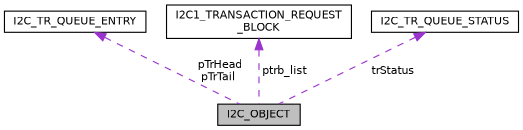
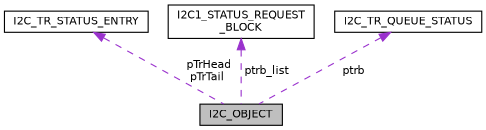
node "I2C_TR_QUEUE_ENTRY": label "I2C_TR_QUEUE_ENTRY" -> "I2C_TR_STATUS_ENTRY"
node "I2C1_TRANSACTION_REQUEST _BLOCK": label "I2C1_TRANSACTION_REQUEST _BLOCK" -> "I2C1_STATUS_REQUEST _BLOCK"
edge "I2C_OBJECT" -> "I2C_TR_QUEUE_STATUS": label " trStatus" -> " ptrb"
